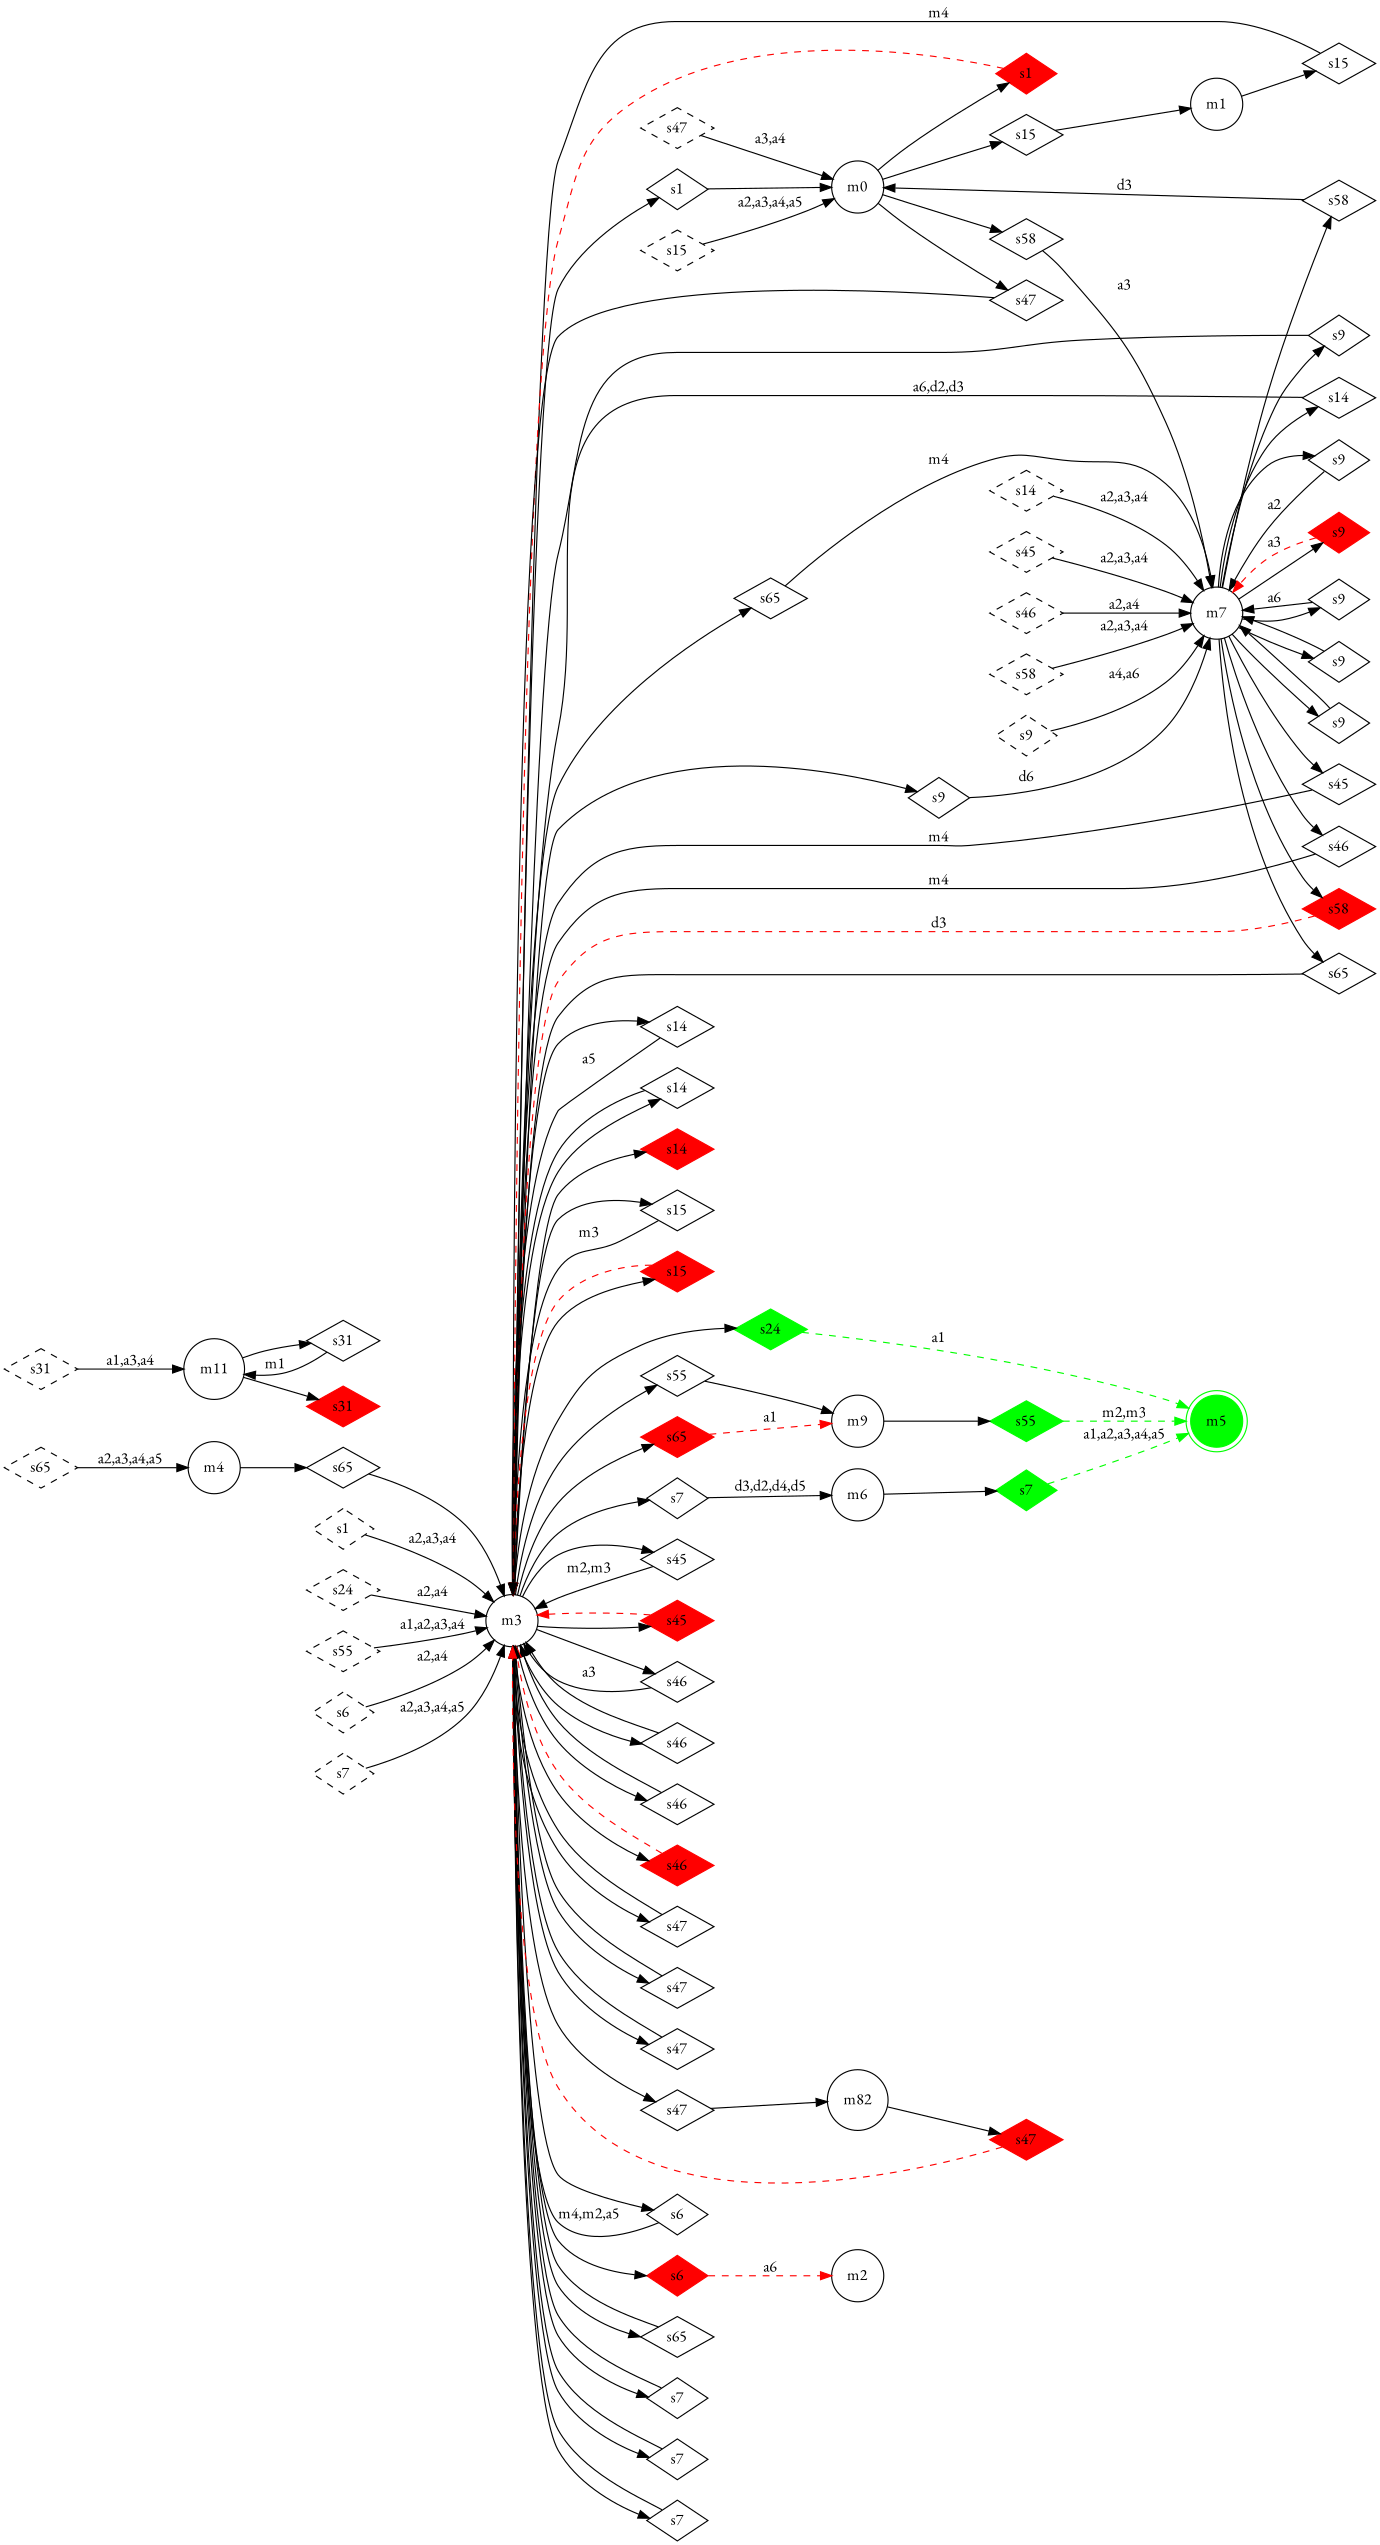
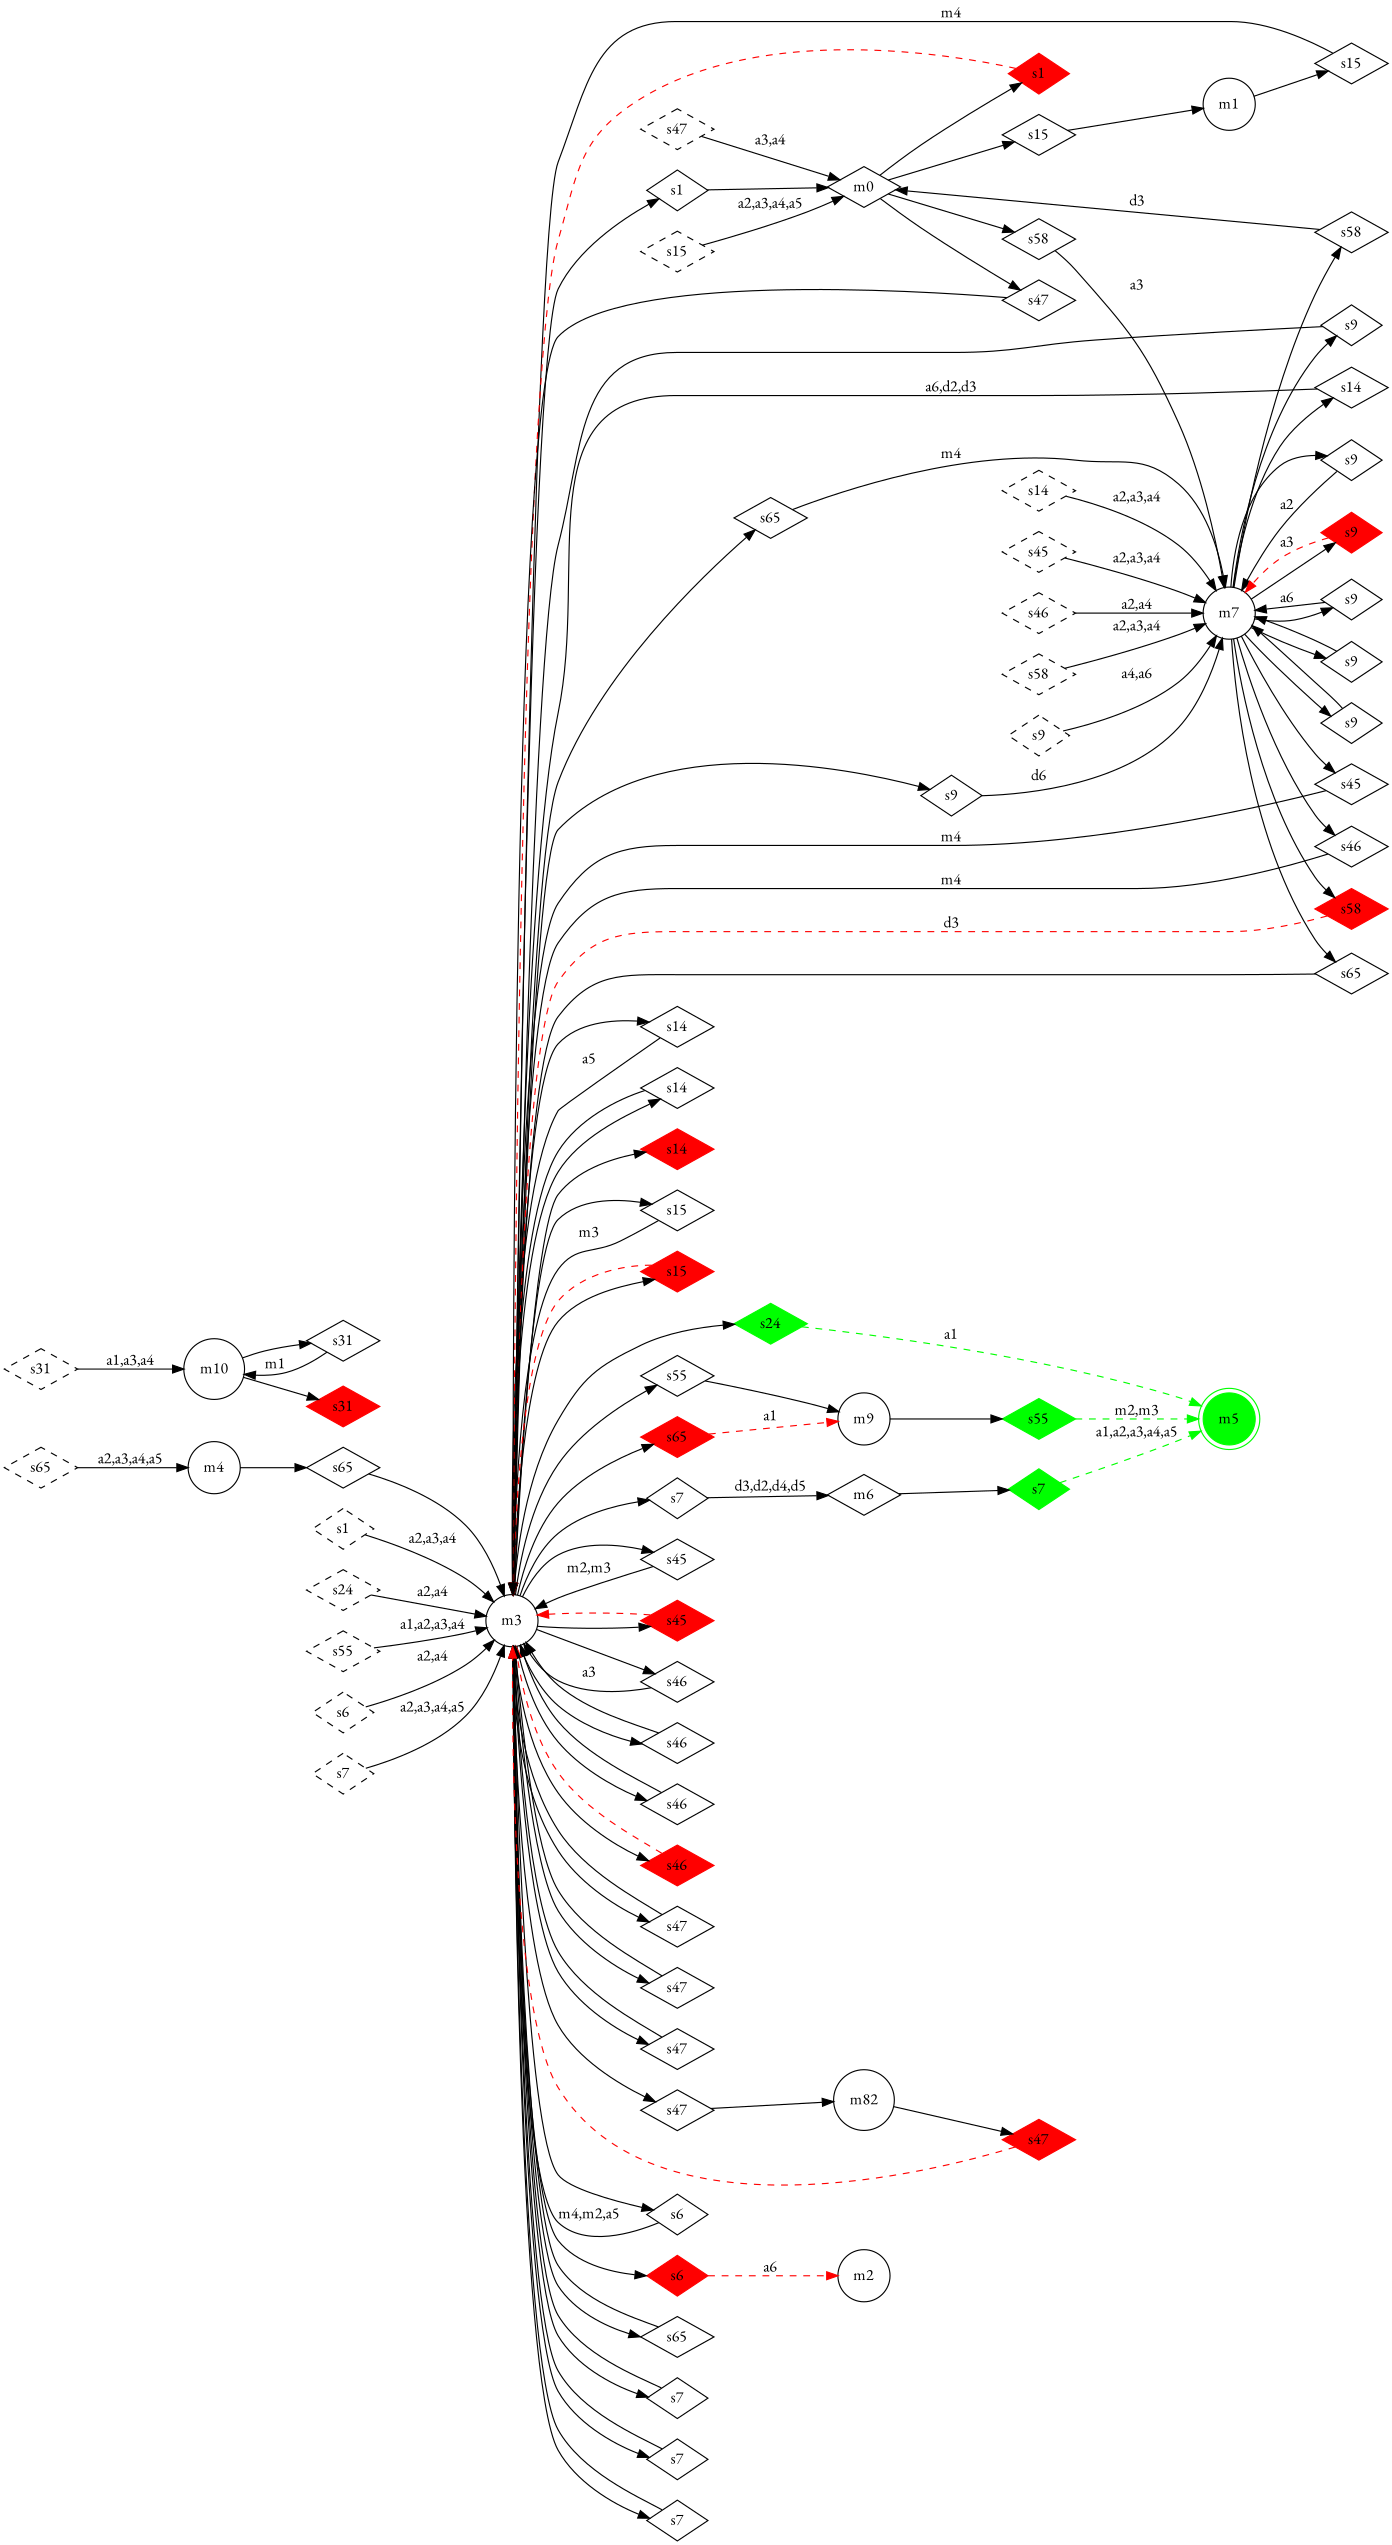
node "m0": shape circle -> diamond
node "m11": label "m11" -> "m10"
node "m6": shape circle -> diamond
